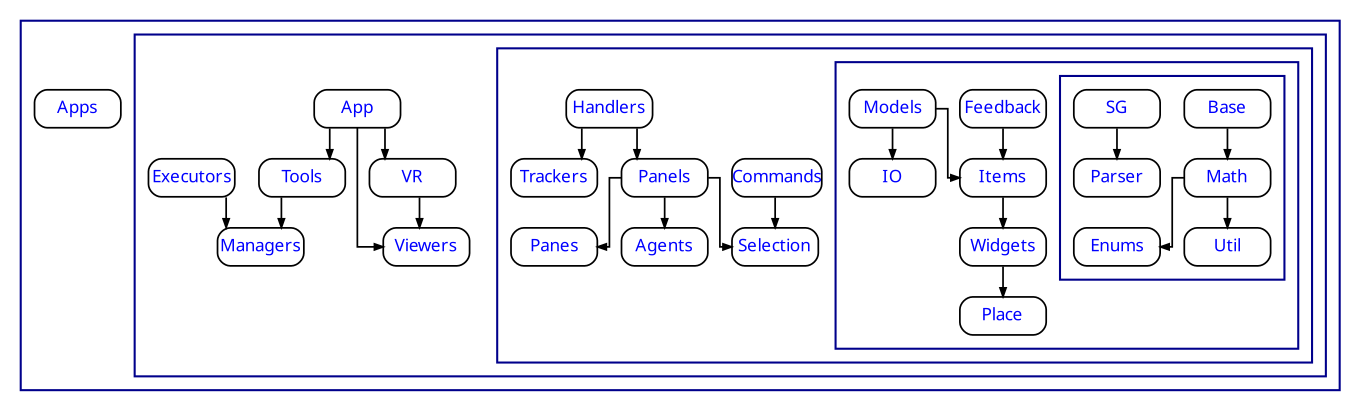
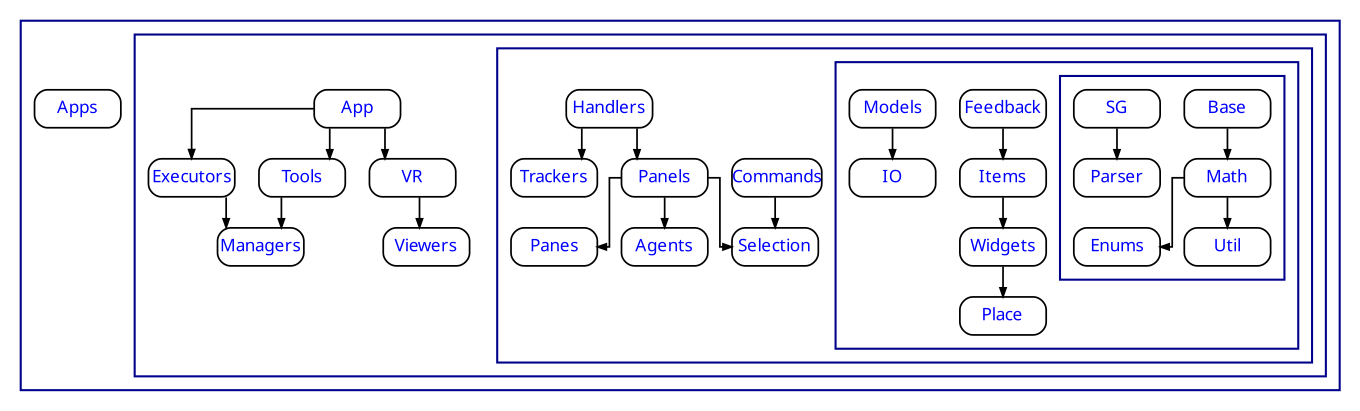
edge "Models" -> "Items": removed
edge "App" -> "Viewers": now "App" -> "Executors"
